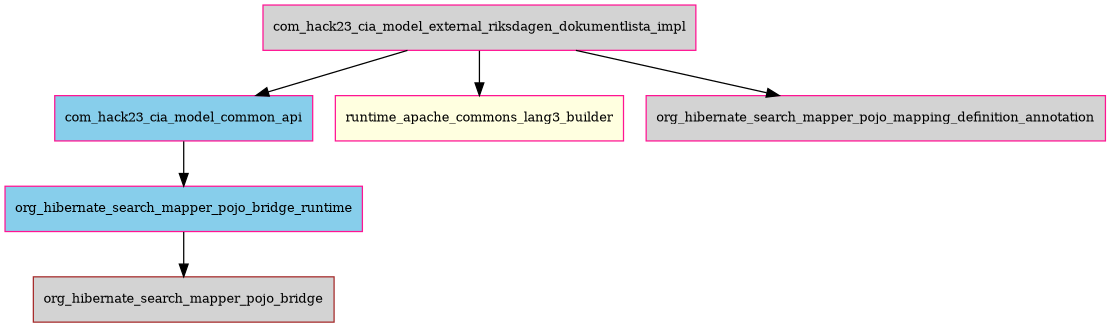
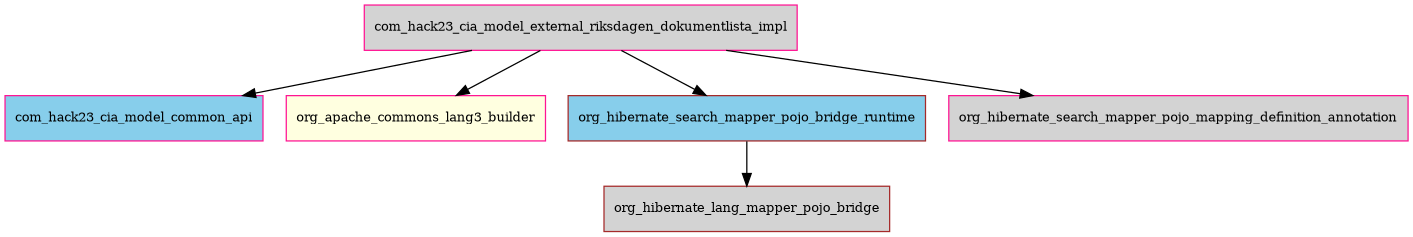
node "runtime_apache_commons_lang3_builder": label "runtime_apache_commons_lang3_builder" -> "org_apache_commons_lang3_builder"
edge "com_hack23_cia_model_common_api" -> "org_hibernate_search_mapper_pojo_bridge_runtime": now "com_hack23_cia_model_external_riksdagen_dokumentlista_impl" -> "org_hibernate_search_mapper_pojo_bridge_runtime"
node "org_hibernate_search_mapper_pojo_bridge_runtime": color deeppink -> brown
node "org_hibernate_search_mapper_pojo_bridge": label "org_hibernate_search_mapper_pojo_bridge" -> "org_hibernate_lang_mapper_pojo_bridge"
